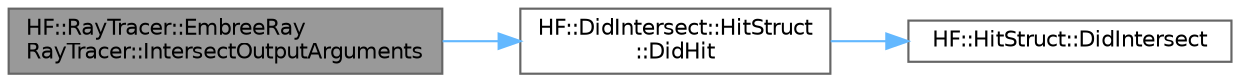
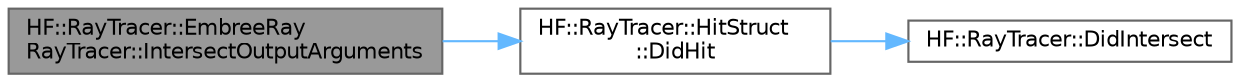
node "HF::DidIntersect::HitStruct ::DidHit": label "HF::DidIntersect::HitStruct ::DidHit" -> "HF::RayTracer::HitStruct ::DidHit"
node "HF::HitStruct::DidIntersect": label "HF::HitStruct::DidIntersect" -> "HF::RayTracer::DidIntersect"
